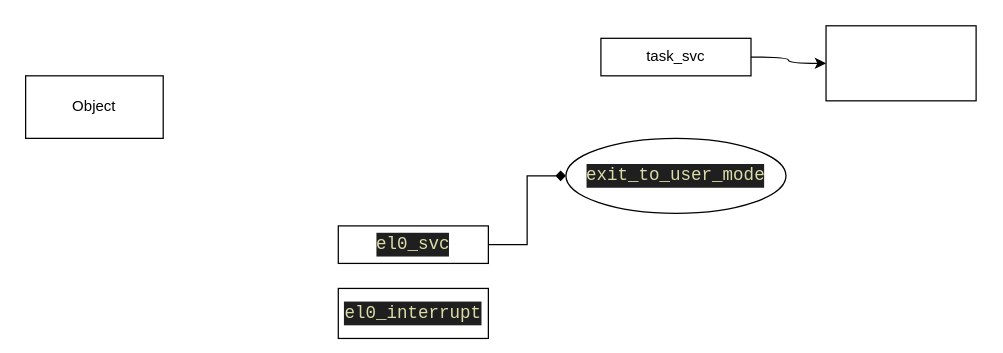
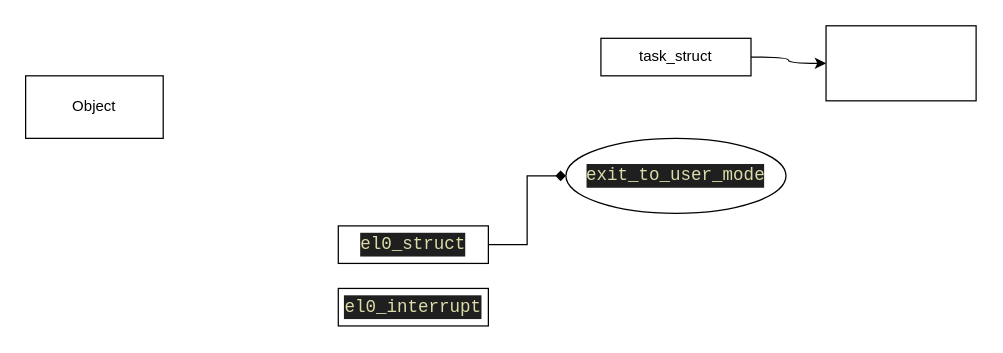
node "task_svc": label "task_svc" -> "task_struct"
node "el0_svc": label "el0_svc" -> "el0_struct"
node "el0_interrupt": size 150x50 -> 150x38
